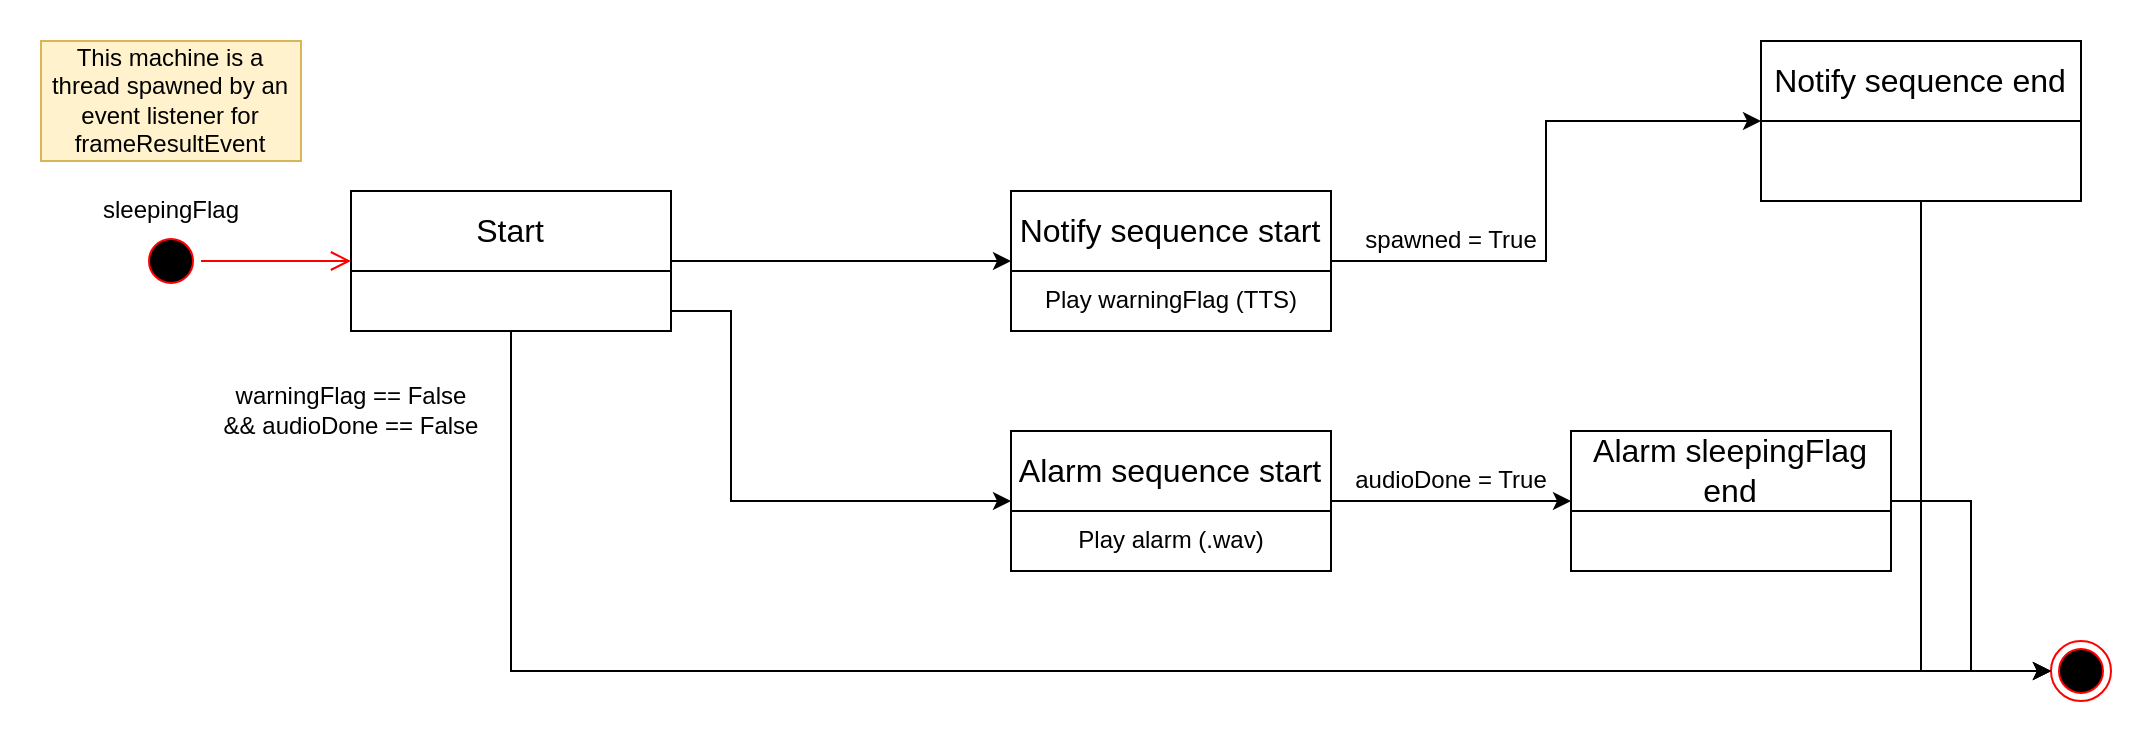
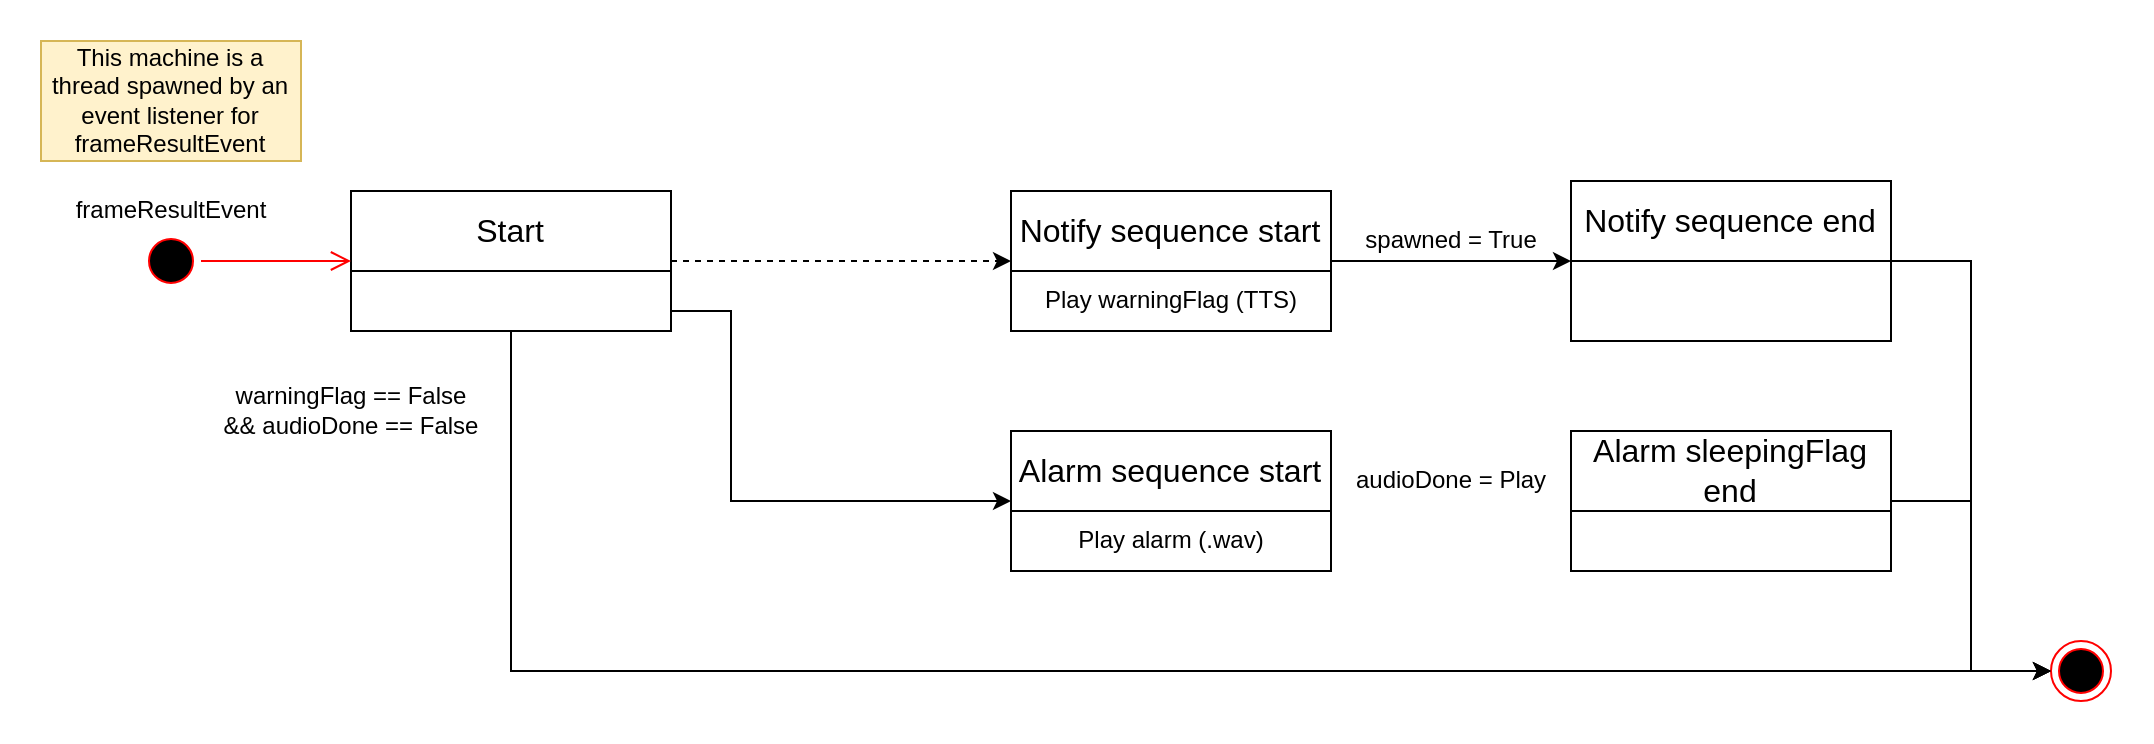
node "Notify sequence end": moved (1921, 121) -> (1731, 261)
node "sleepingFlag": label "sleepingFlag" -> "frameResultEvent"
edge "Start" -> "Notify sequence start": style solid -> dashed
node "audioDone = True": label "audioDone = True" -> "audioDone = Play"
edge "Alarm sequence start" -> "Alarm sleepingFlag end": removed
